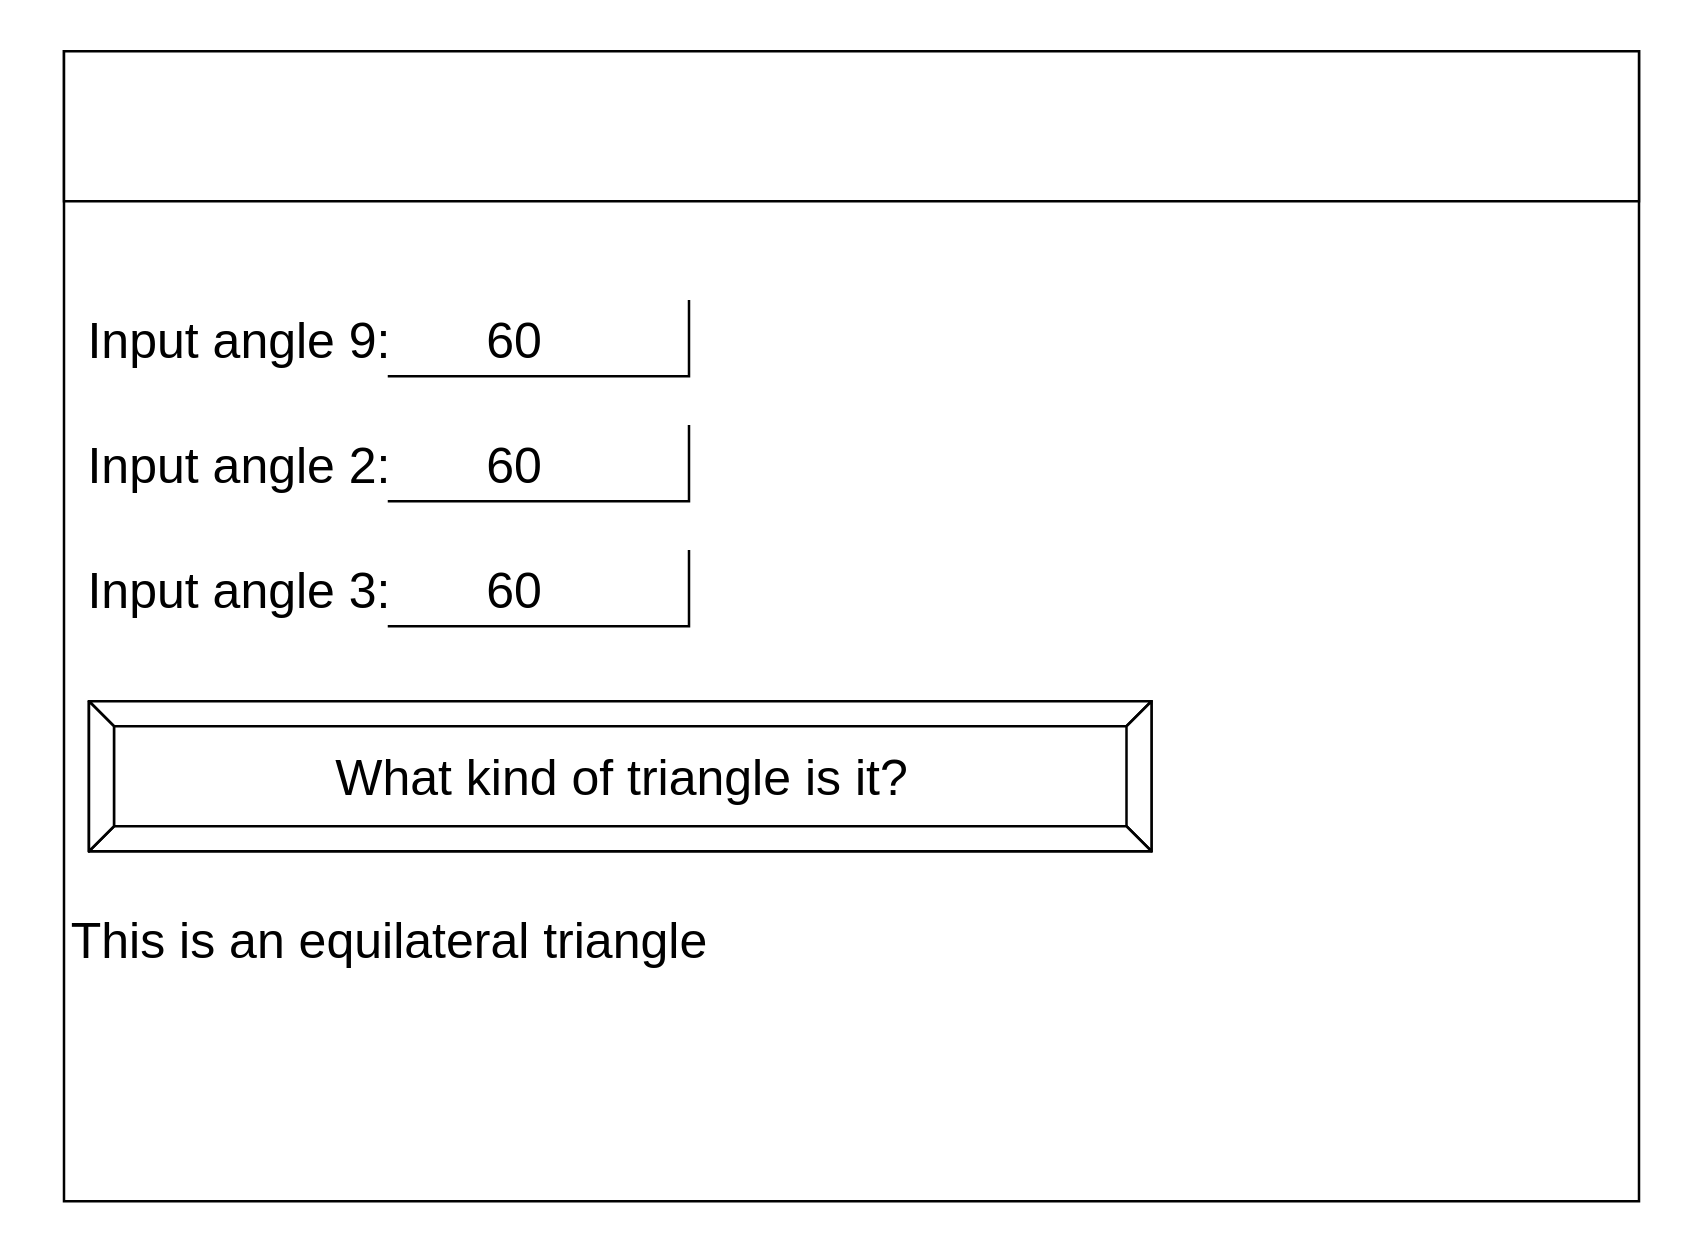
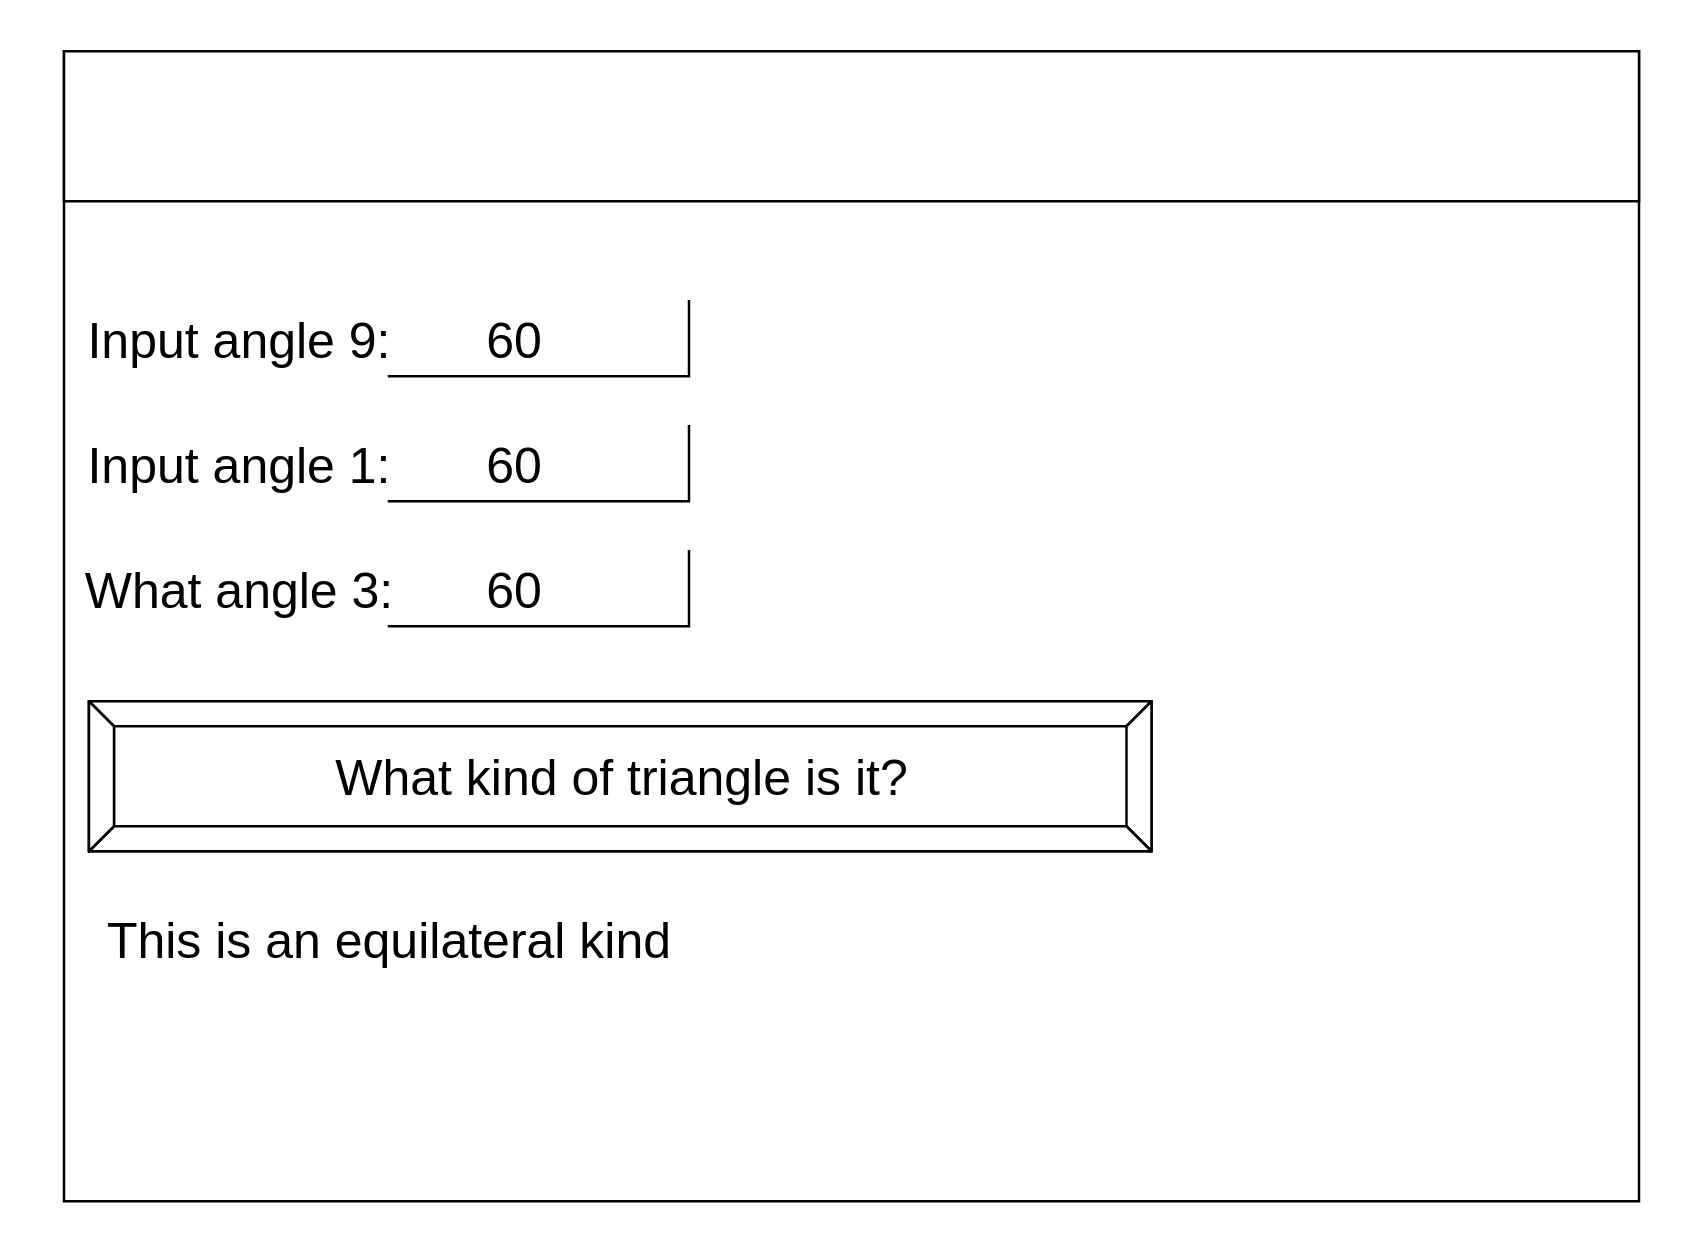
node "Input angle 2:": label "Input angle 2:" -> "Input angle 1:"
node "Input angle 3:": label "Input angle 3:" -> "What angle 3:"
node "This is an equilateral triangle": label "This is an equilateral triangle" -> "This is an equilateral kind"
